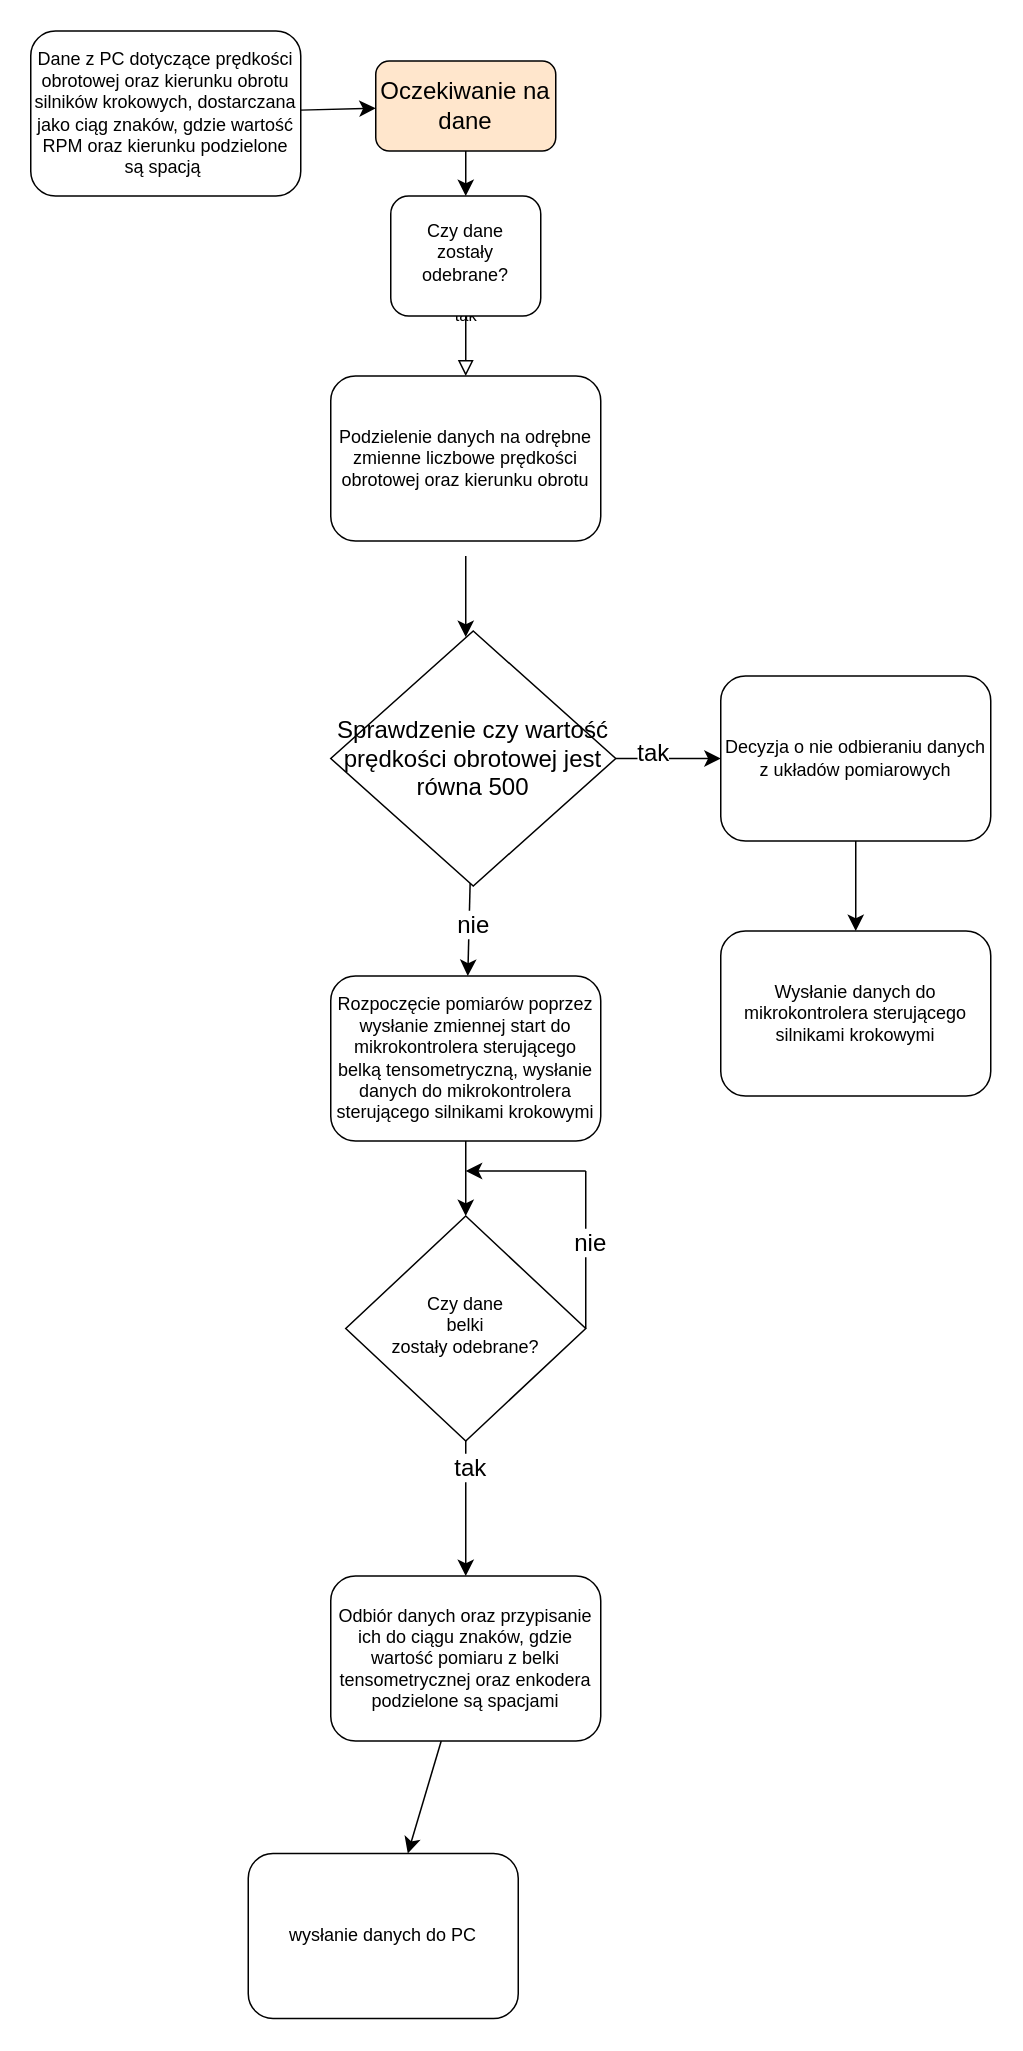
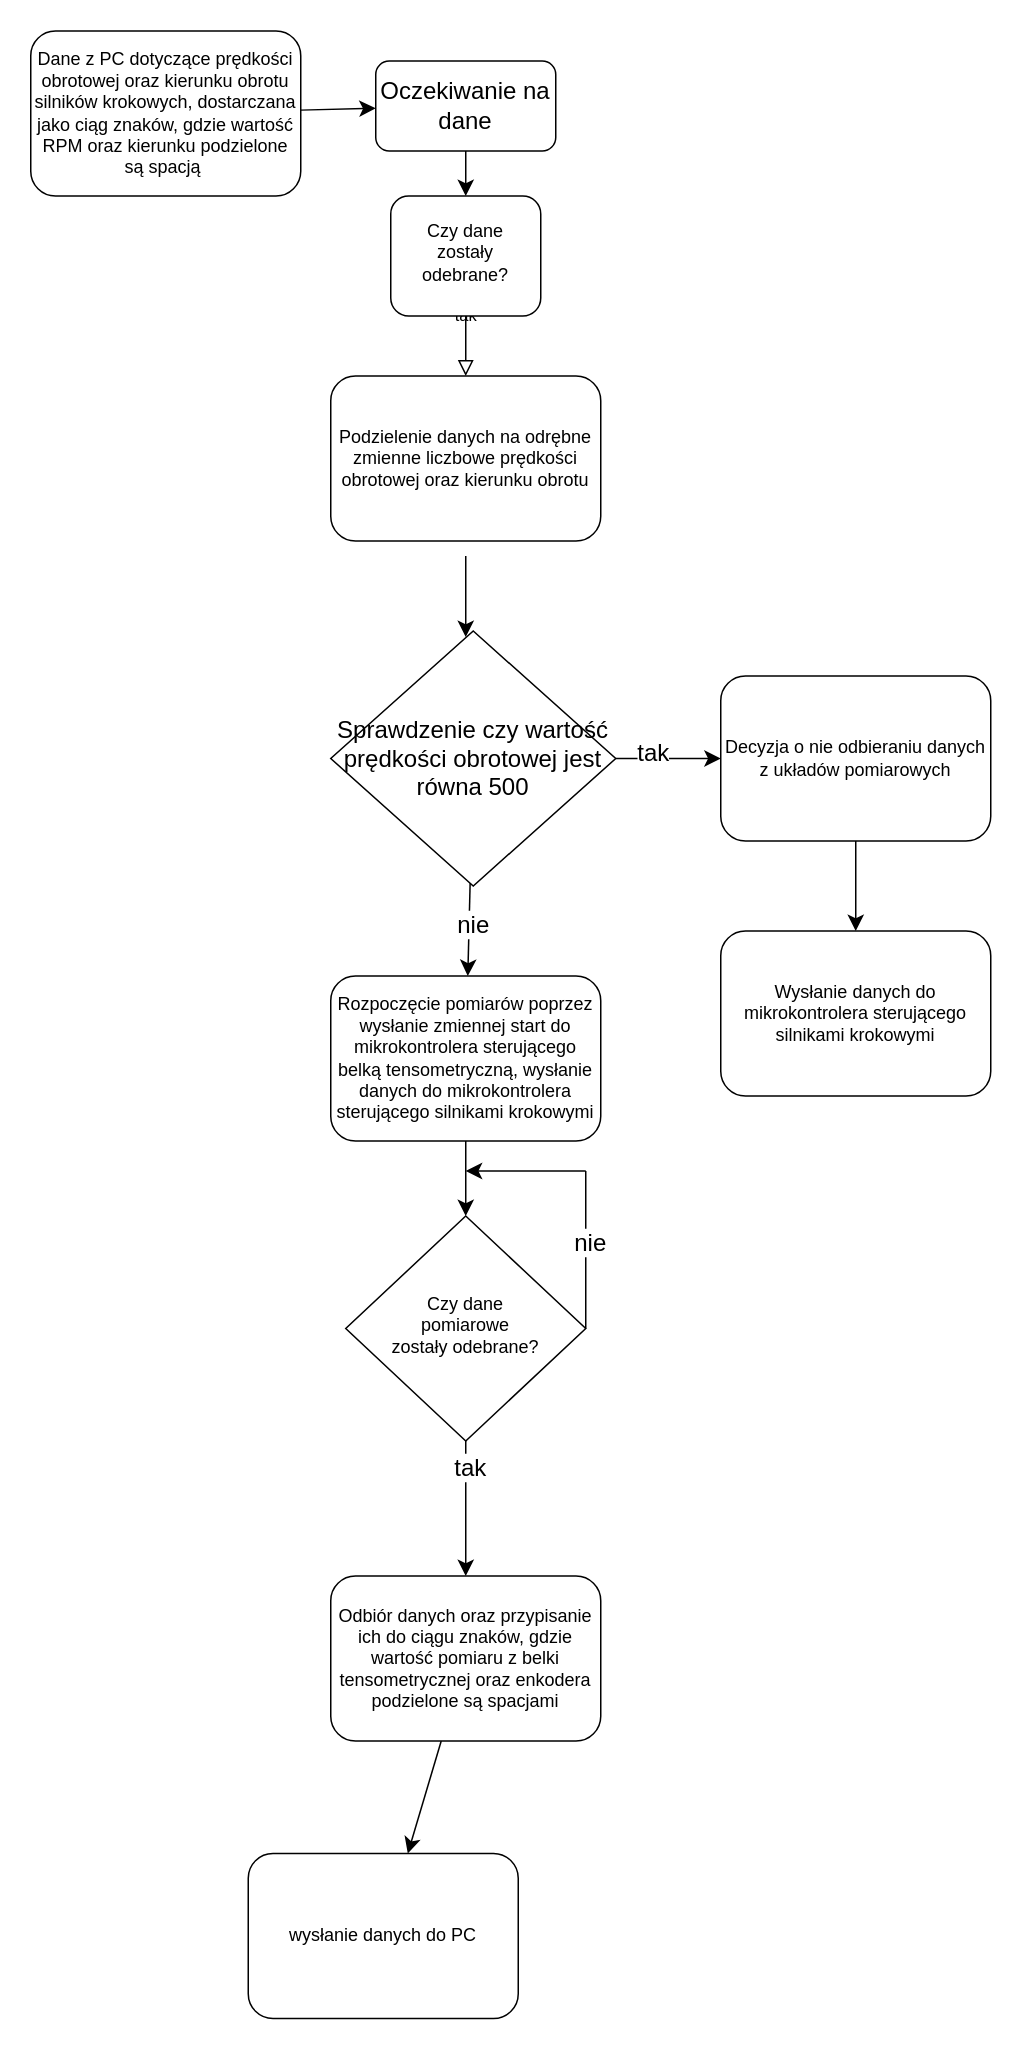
node "Oczekiwanie na dane": fillcolor #ffe6cc -> #ffffff
node "Czy dane belki zostały odebrane?": label "Czy dane belki zostały odebrane?" -> "Czy dane pomiarowe zostały odebrane?"
